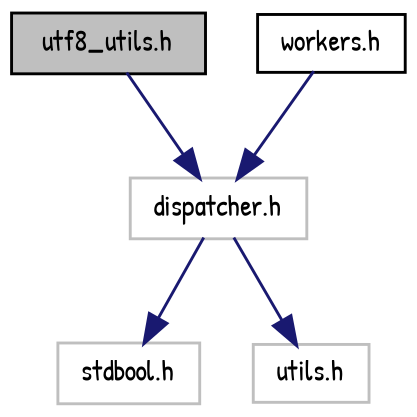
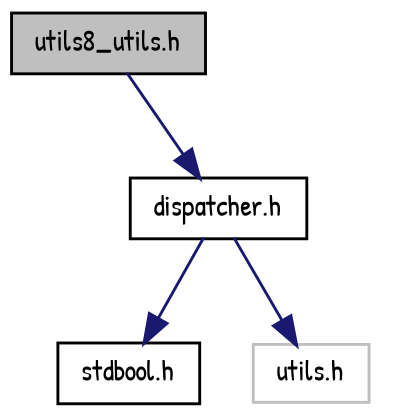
node "utf8_utils.h": label "utf8_utils.h" -> "utils8_utils.h"
node "workers.h": removed
node "dispatcher.h": color grey75 -> black
node "stdbool.h": color grey75 -> black
